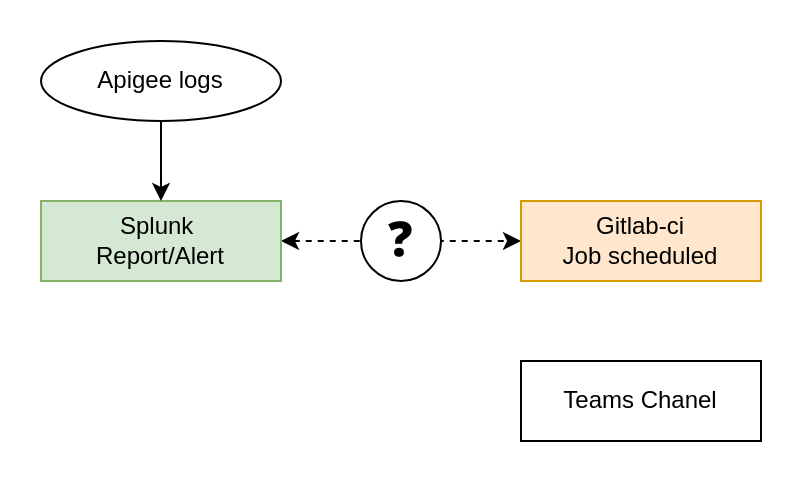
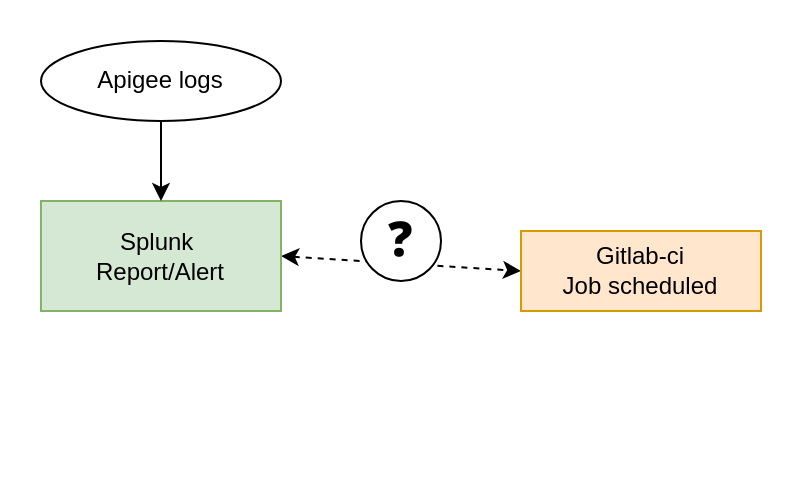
node "Splunk Report/Alert": size 240x80 -> 240x110
node "Gitlab-ci Job scheduled": moved (641, 241) -> (641, 271)
node "Teams Chanel": removed
